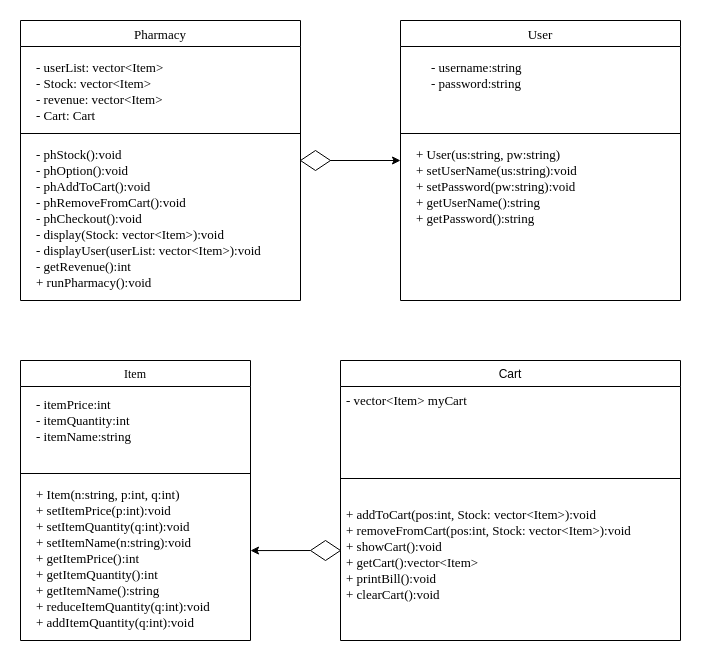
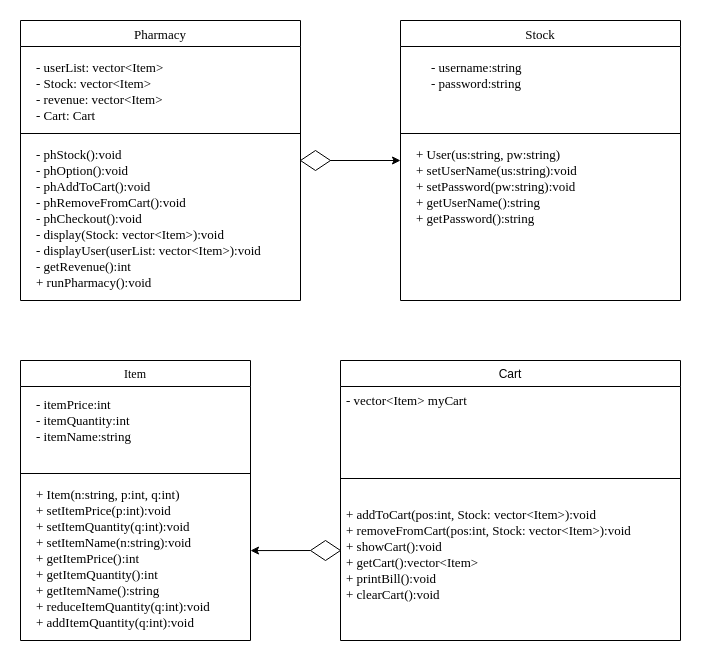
node "User": label "User" -> "Stock"
